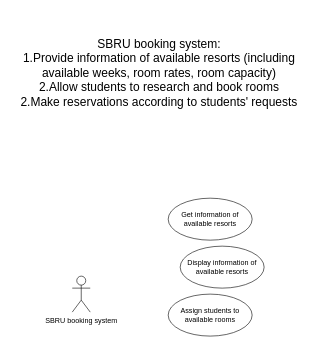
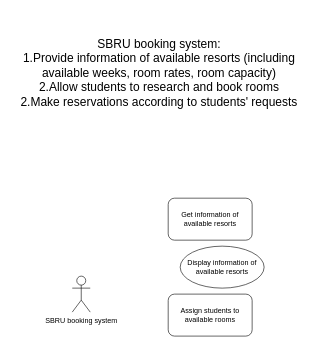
node "Get information of available resorts": shape ellipse -> rounded rectangle
node "Assign students to available rooms": shape ellipse -> rounded rectangle
